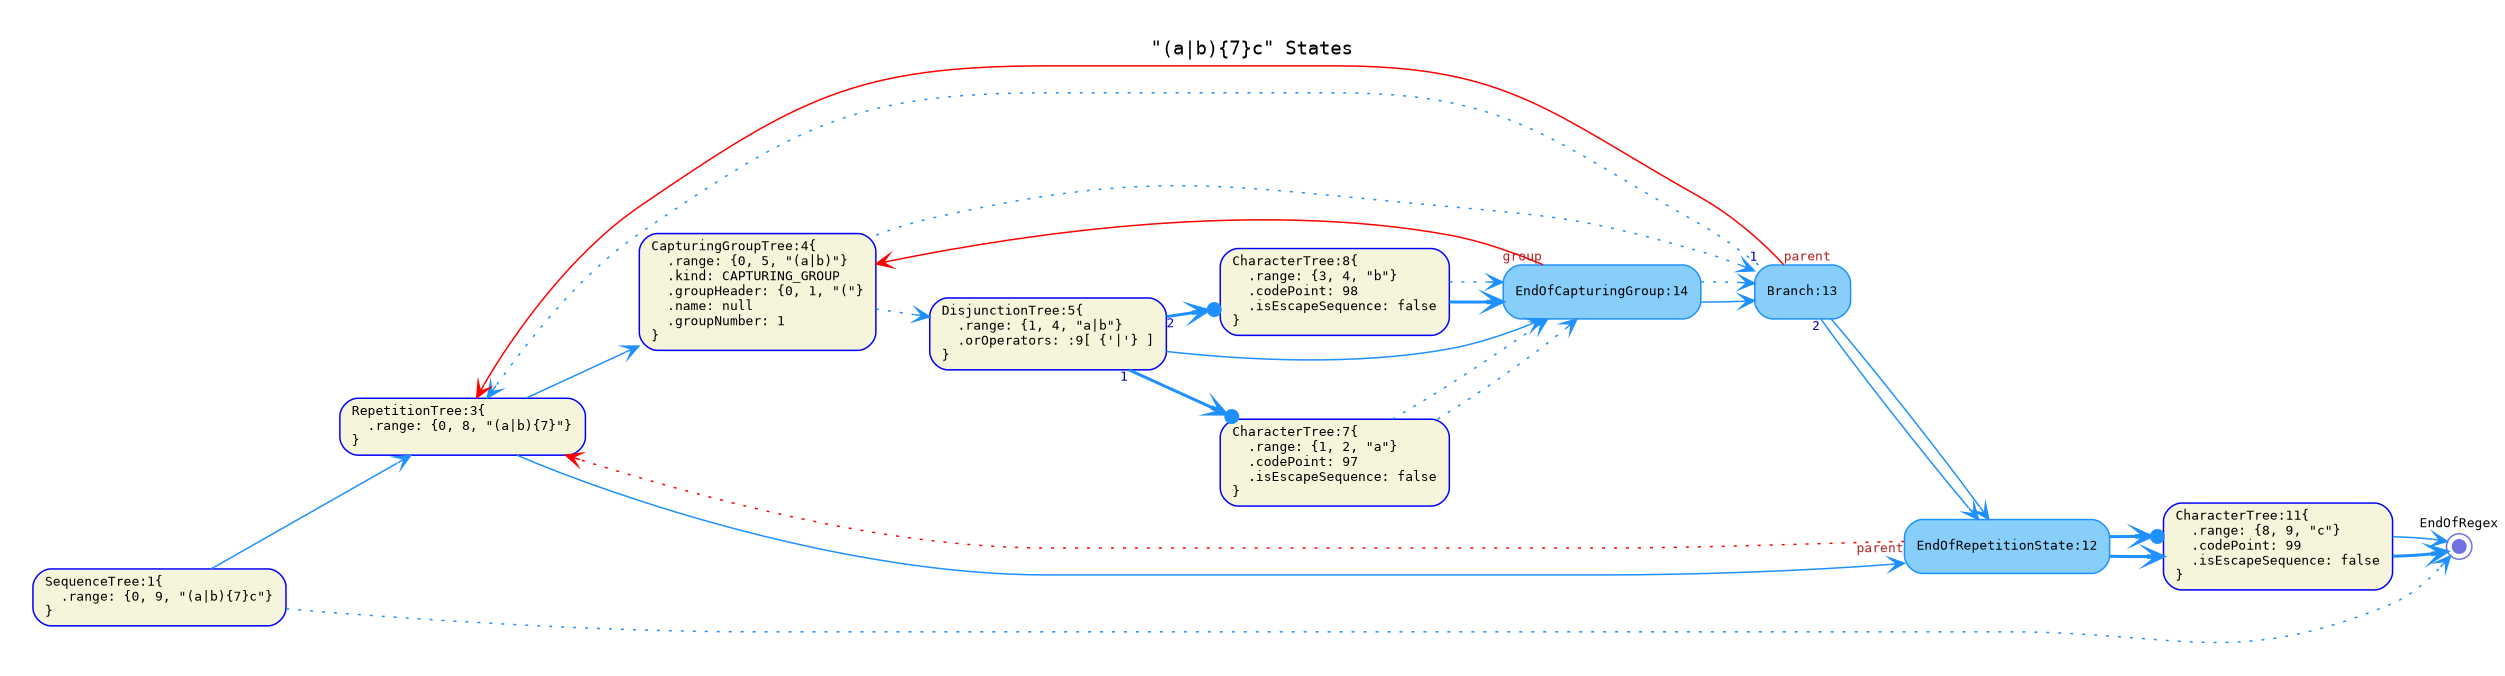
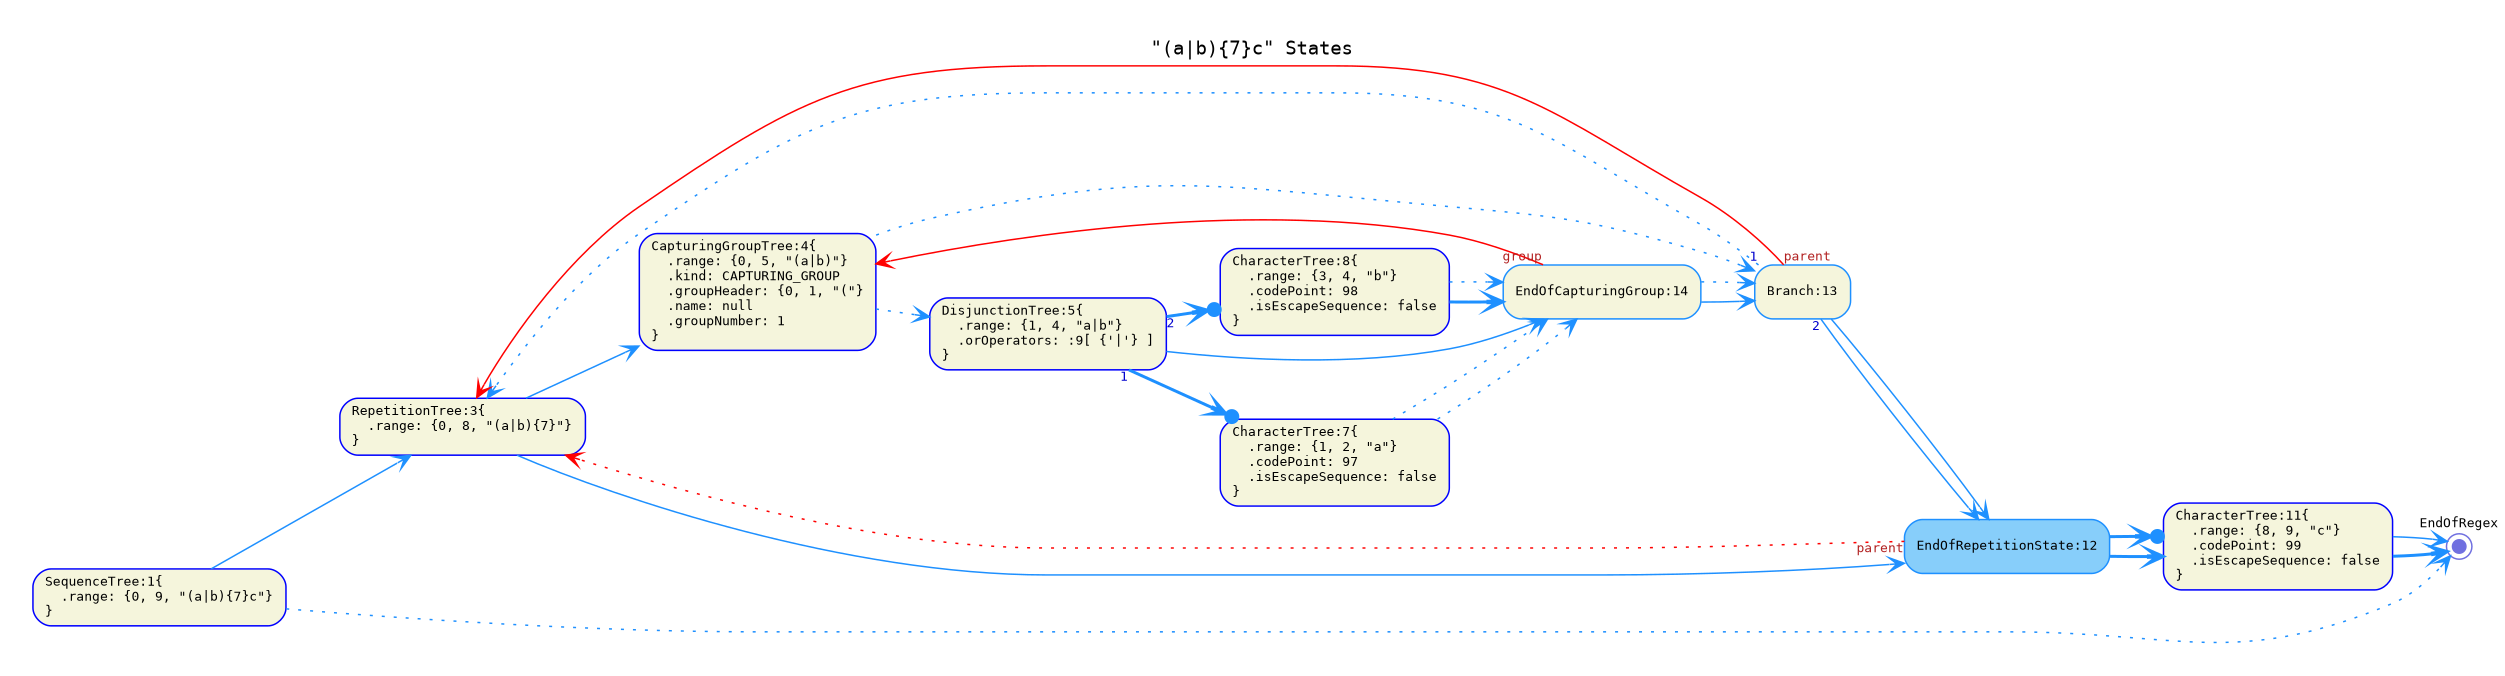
node "EndOfCapturingGroup:14": fillcolor LightSkyBlue -> Beige
node "Branch:13": fillcolor LightSkyBlue -> Beige
